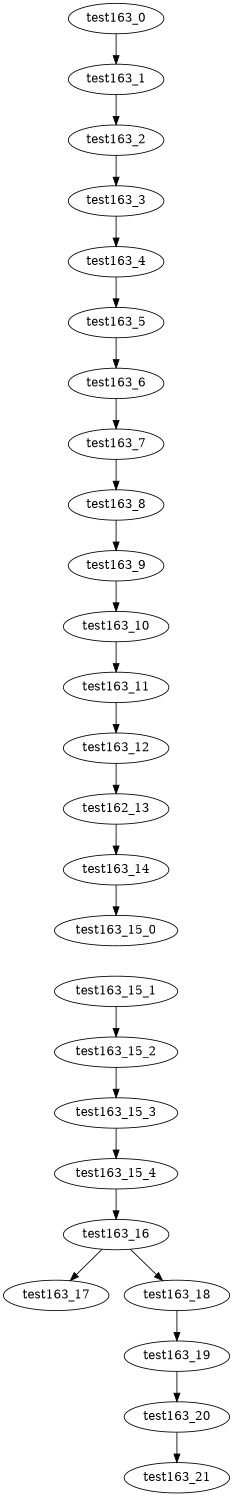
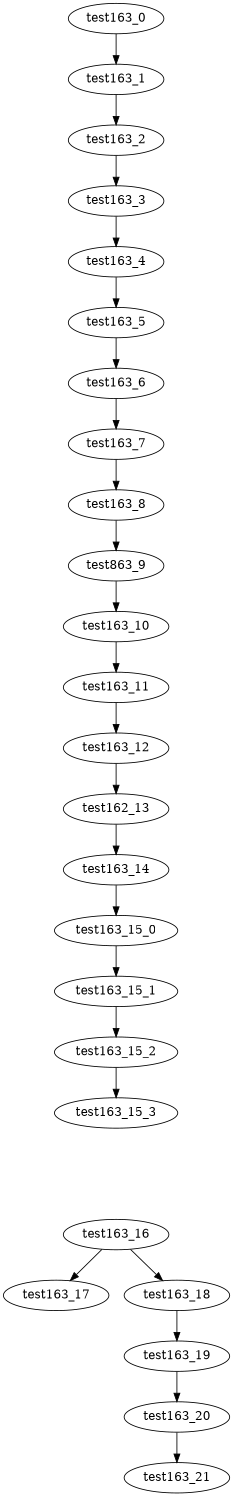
node "test163_9": label "test163_9" -> "test863_9"
edge "test163_15_0" -> "test163_15_1": added
node "test163_15_4": removed
